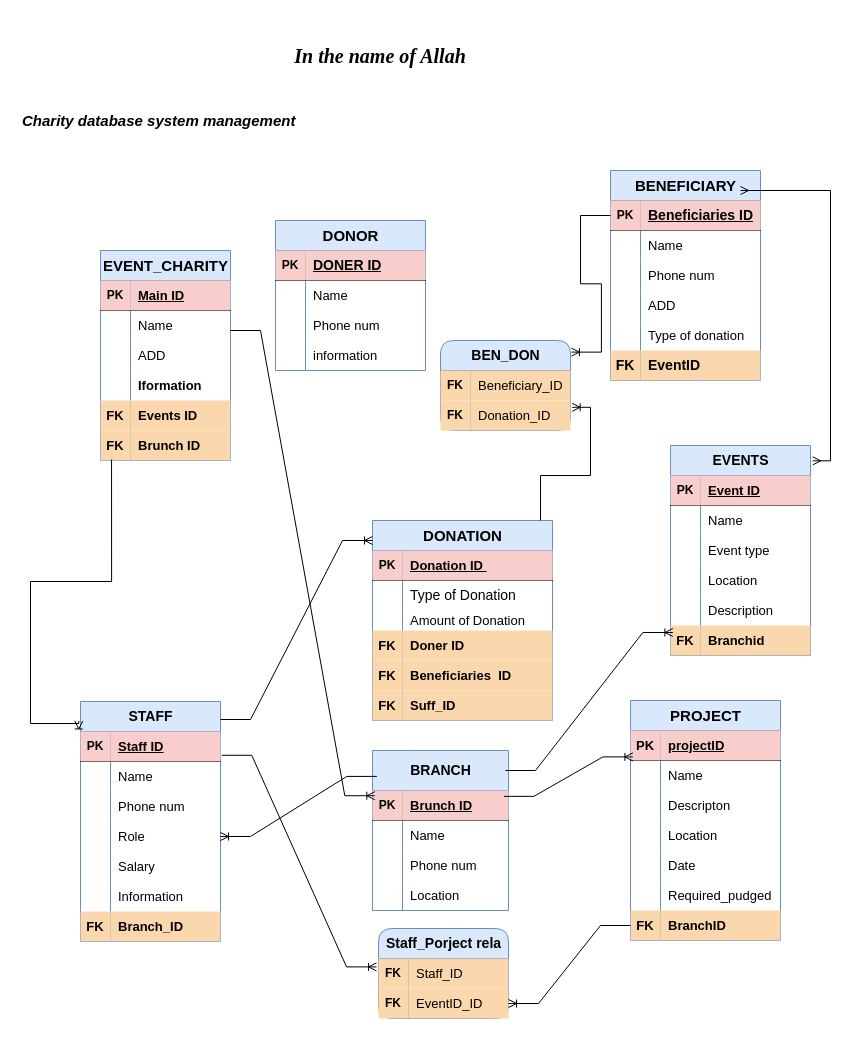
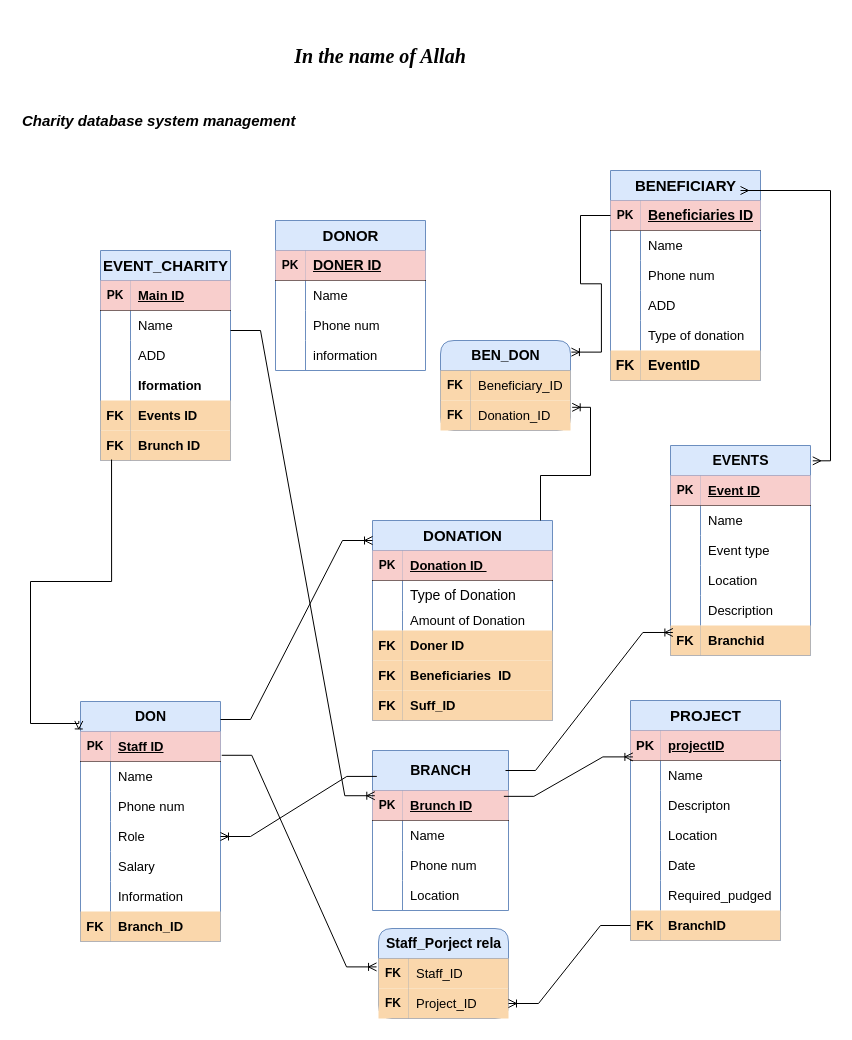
node "STAFF": label "STAFF" -> "DON"
node "EventID_ID": label "EventID_ID" -> "Project_ID"
